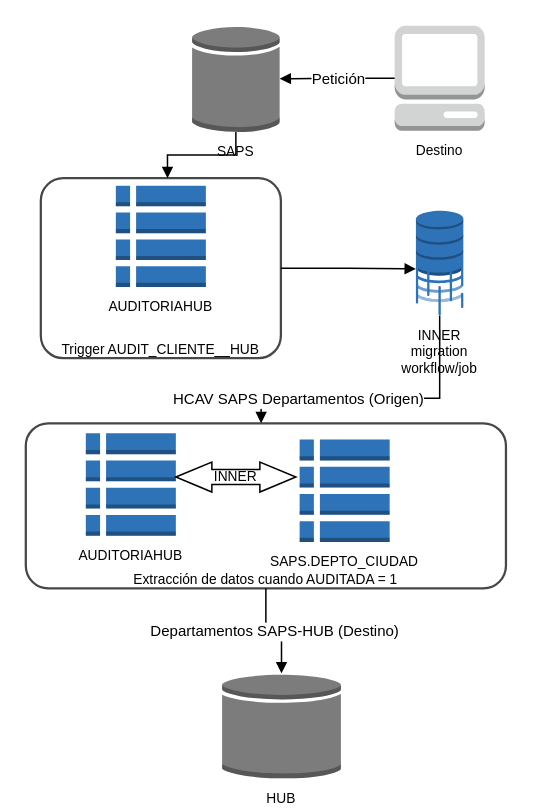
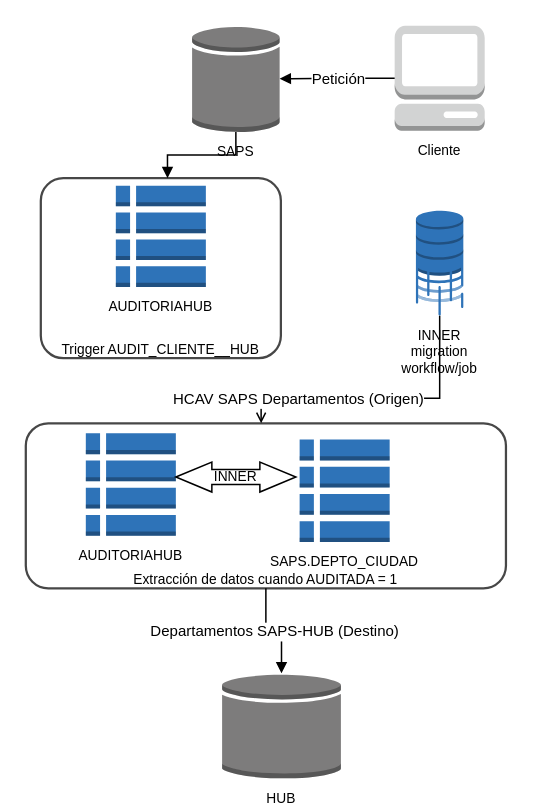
node "Destino": label "Destino" -> "Cliente"
edge "Trigger AUDIT_CLIENTE__HUB" -> "INNER migration workflow/job": removed
edge "INNER migration workflow/job" -> "Extracción de datos cuando AUDITADA = 1": arrowhead block -> open
